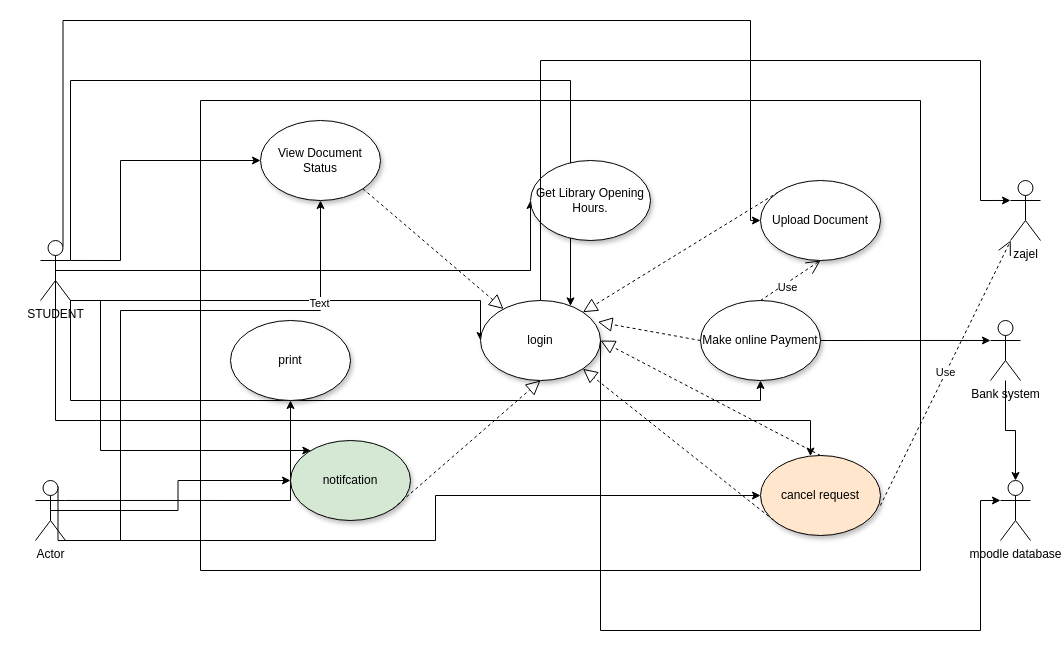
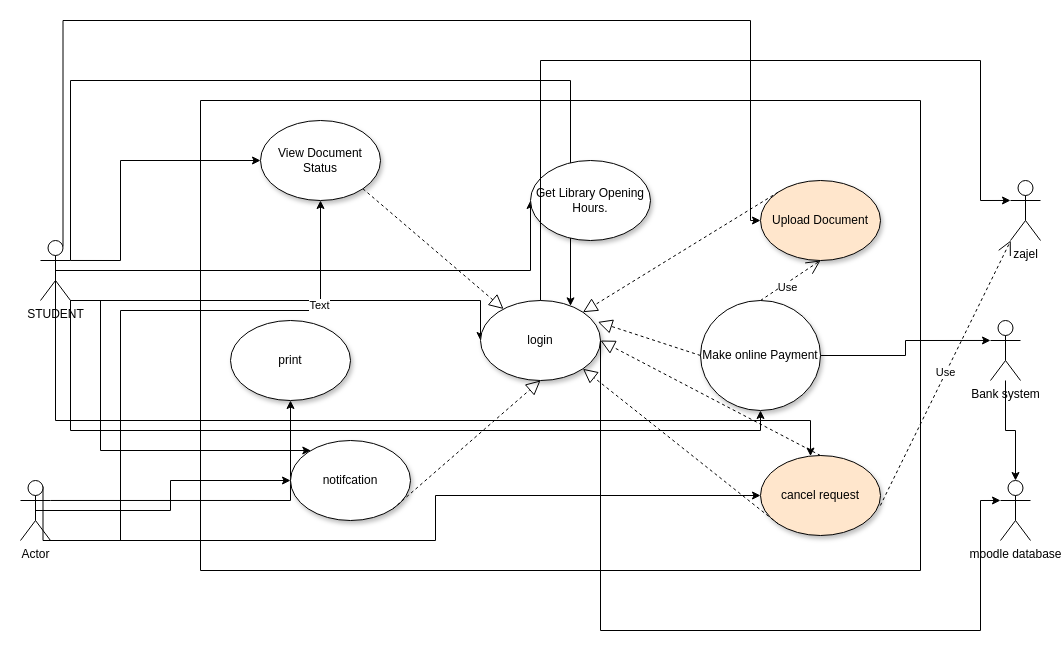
node "Upload Document": fillcolor #ffffff -> #ffe6cc
node "Make online Payment": size 120x80 -> 120x110
node "notifcation": fillcolor #d5e8d4 -> #ffffff
node "Actor": moved (51, 511) -> (36, 511)
